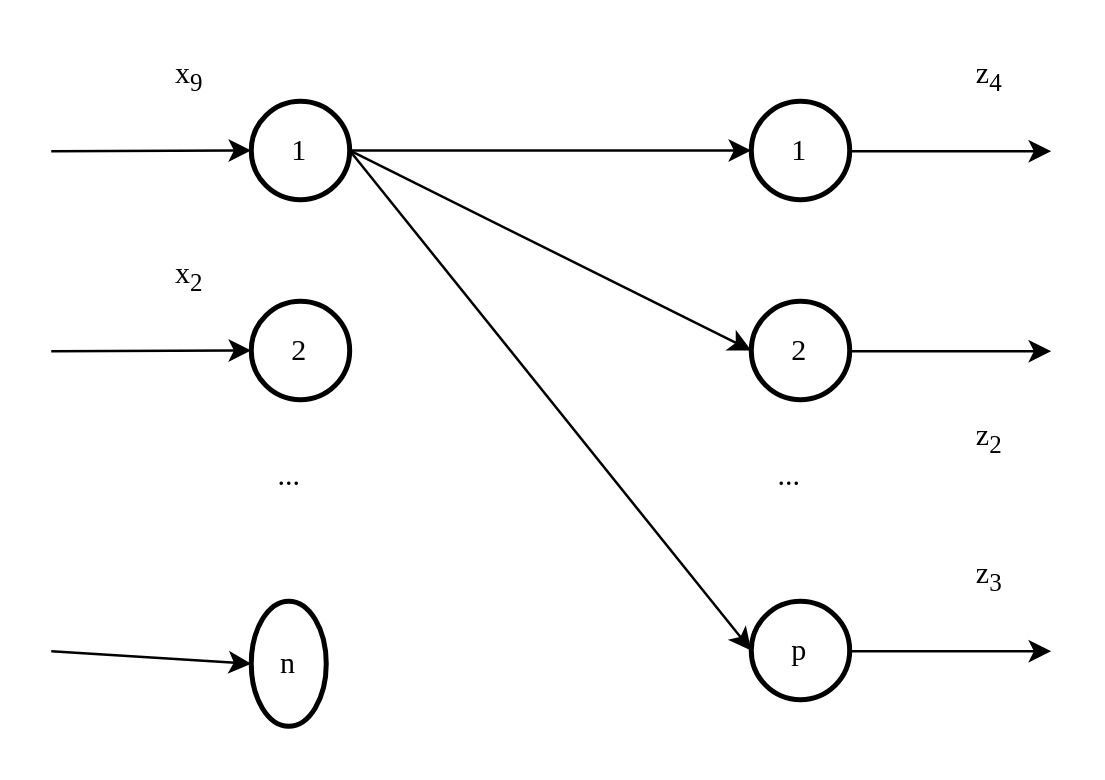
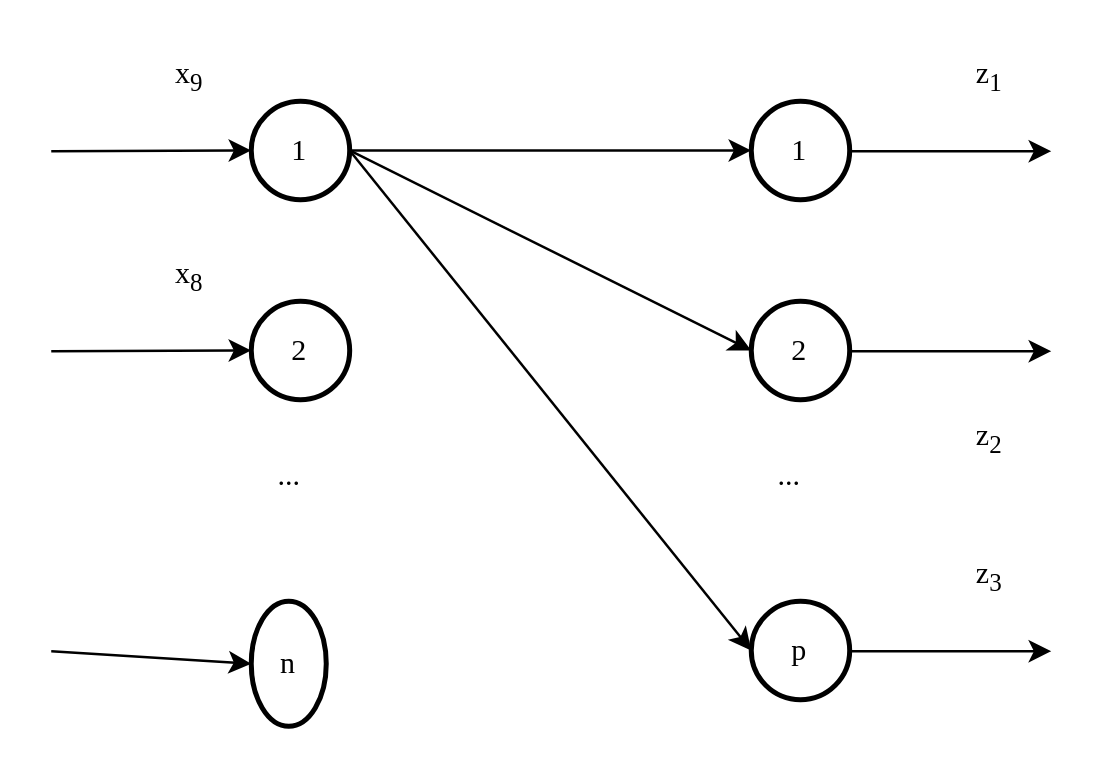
node "z4": label "z4" -> "z1"
node "x2": label "x2" -> "x8"
